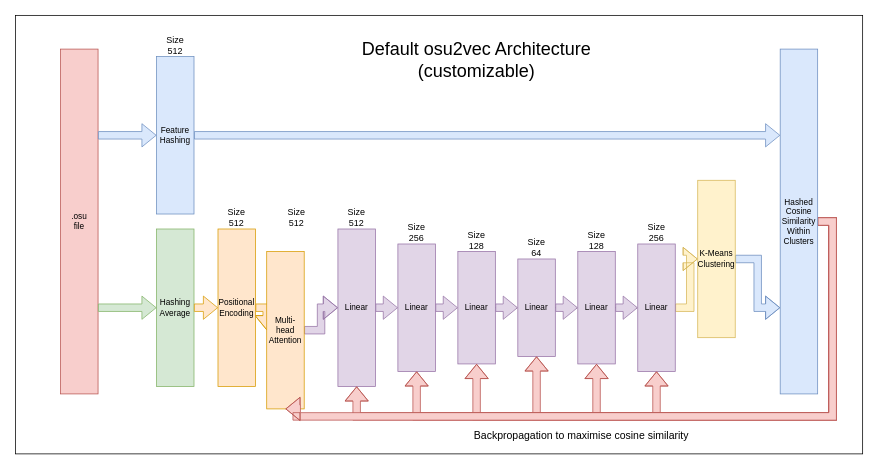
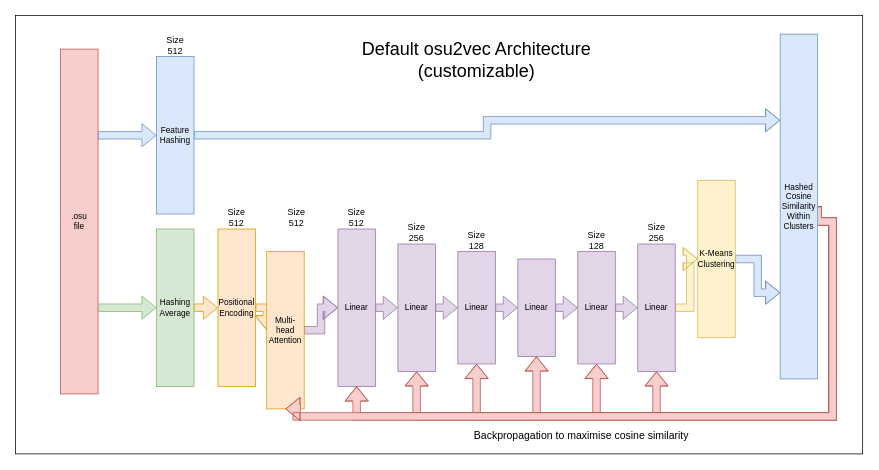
node "Hashed Cosine Similarity Within Clusters": moved (799, 222) -> (799, 207)
node "Size 64": removed
